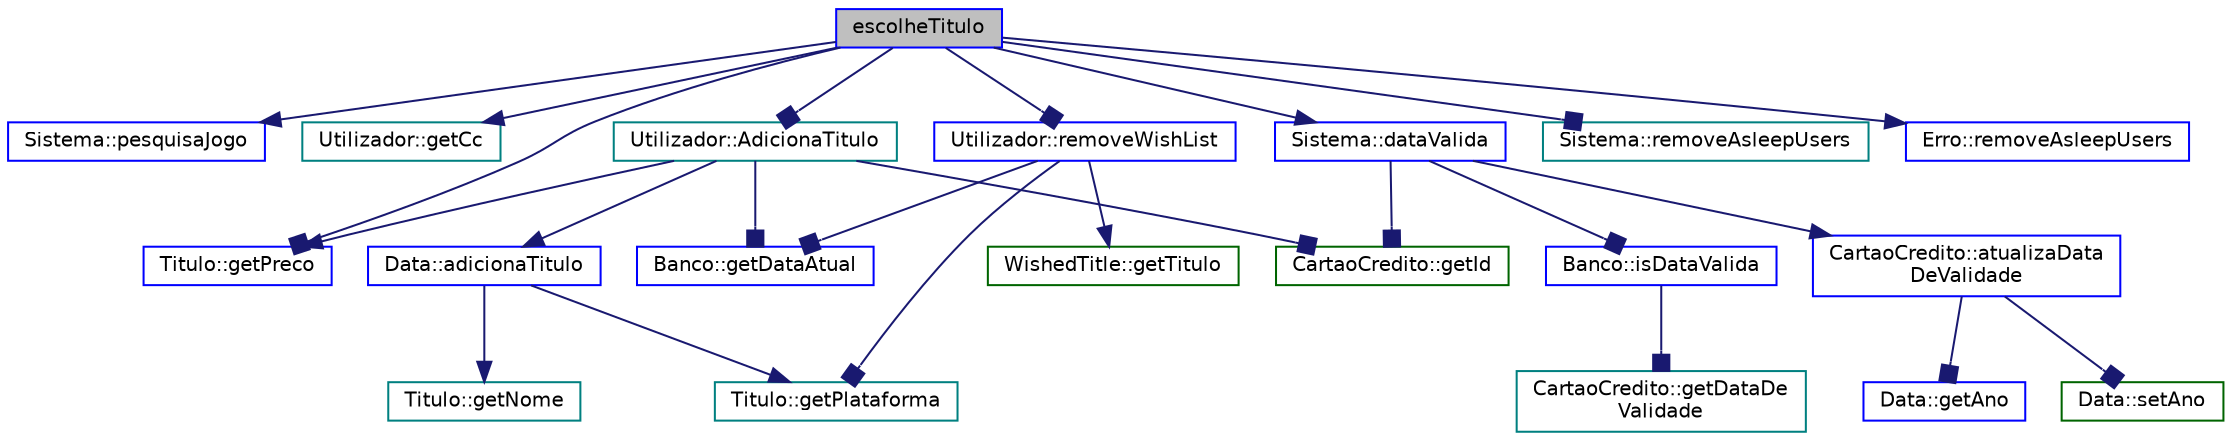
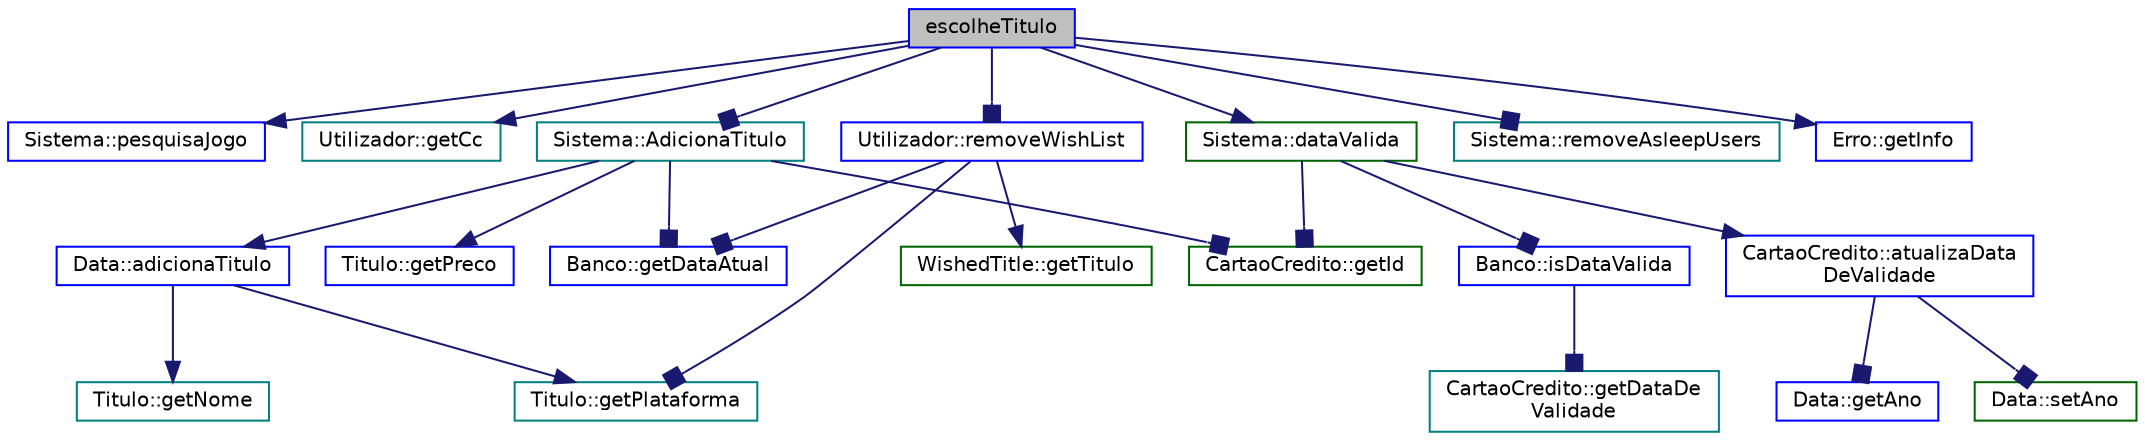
edge "escolheTitulo" -> "Titulo::getPreco": removed
node "Utilizador::AdicionaTitulo": label "Utilizador::AdicionaTitulo" -> "Sistema::AdicionaTitulo"
node "Sistema::dataValida": color blue -> darkgreen
node "Erro::removeAsleepUsers": label "Erro::removeAsleepUsers" -> "Erro::getInfo"
